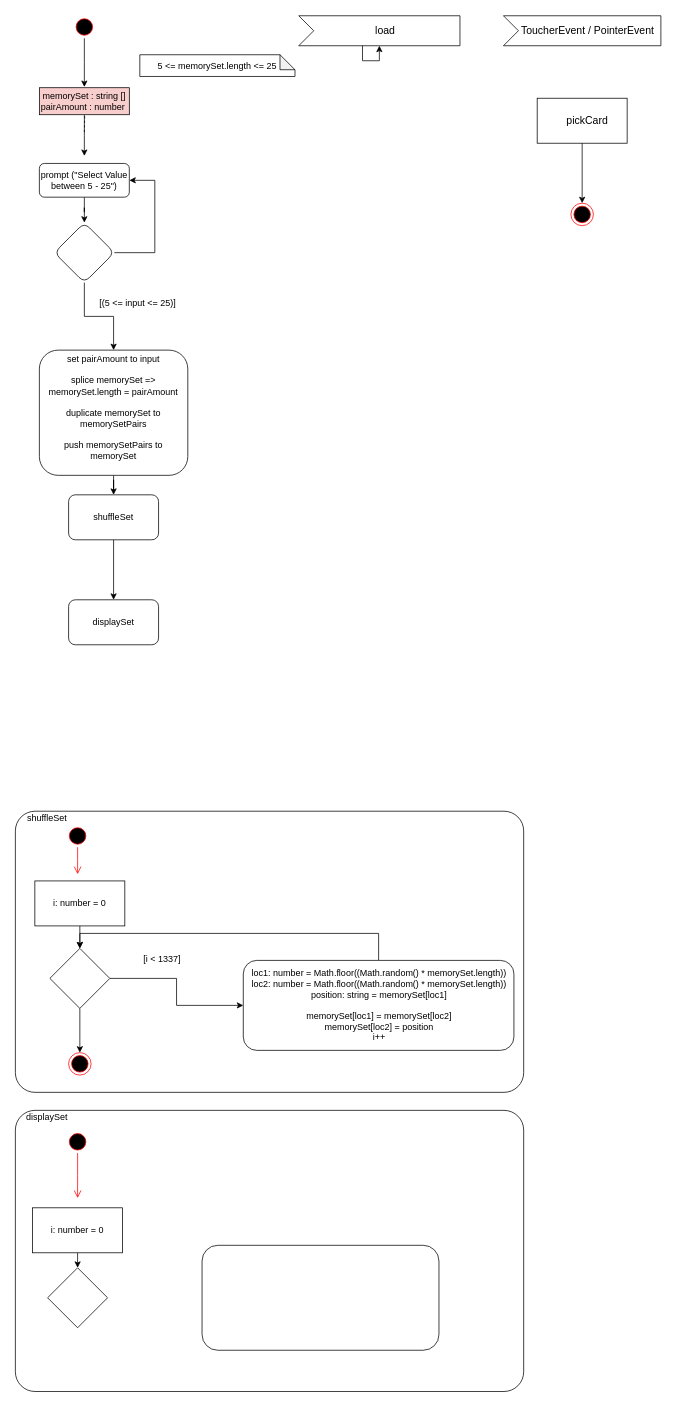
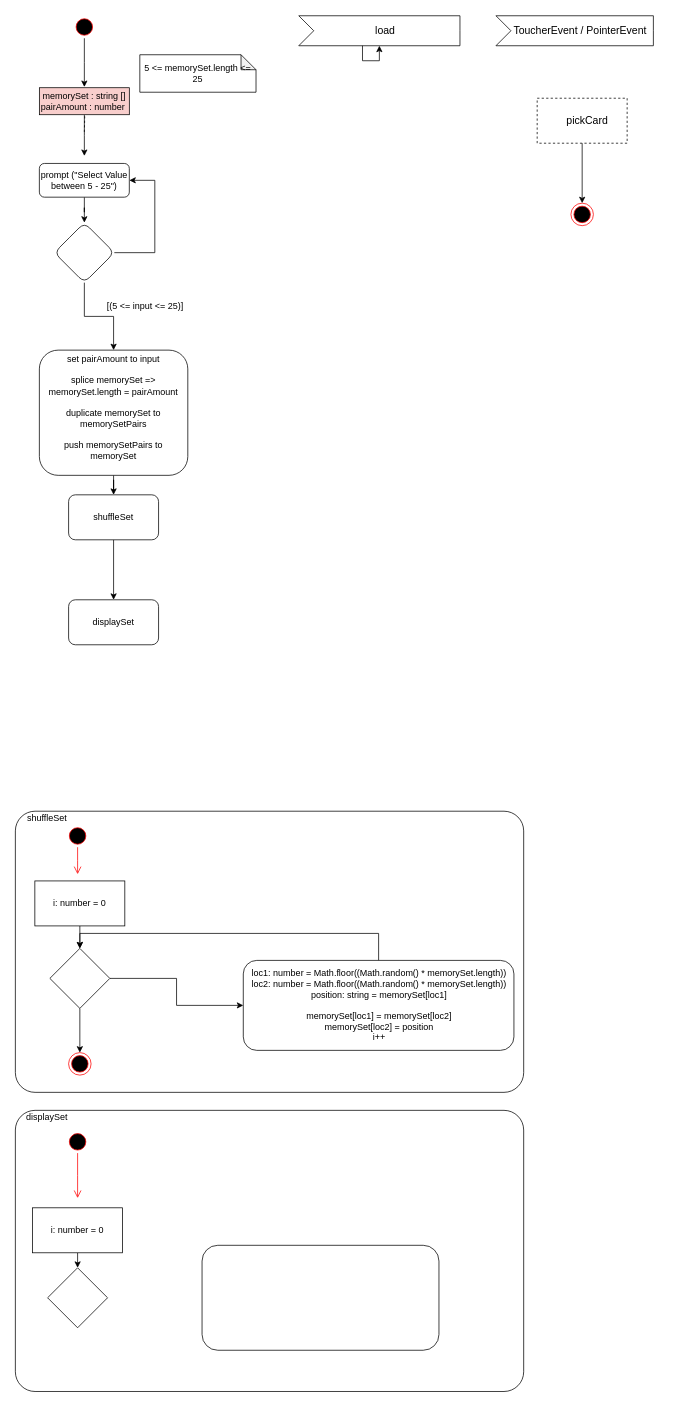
node "ToucherEvent / PointerEvent": moved (582, 30) -> (575, 30)
node "5 <= memorySet.length <= 25": size 155x22 -> 116x38
node "pickCard": style solid -> dashed
node "[(5 <= input <= 25)]": moved (138, 303) -> (145, 306)
node "[i < 1337]": removed
